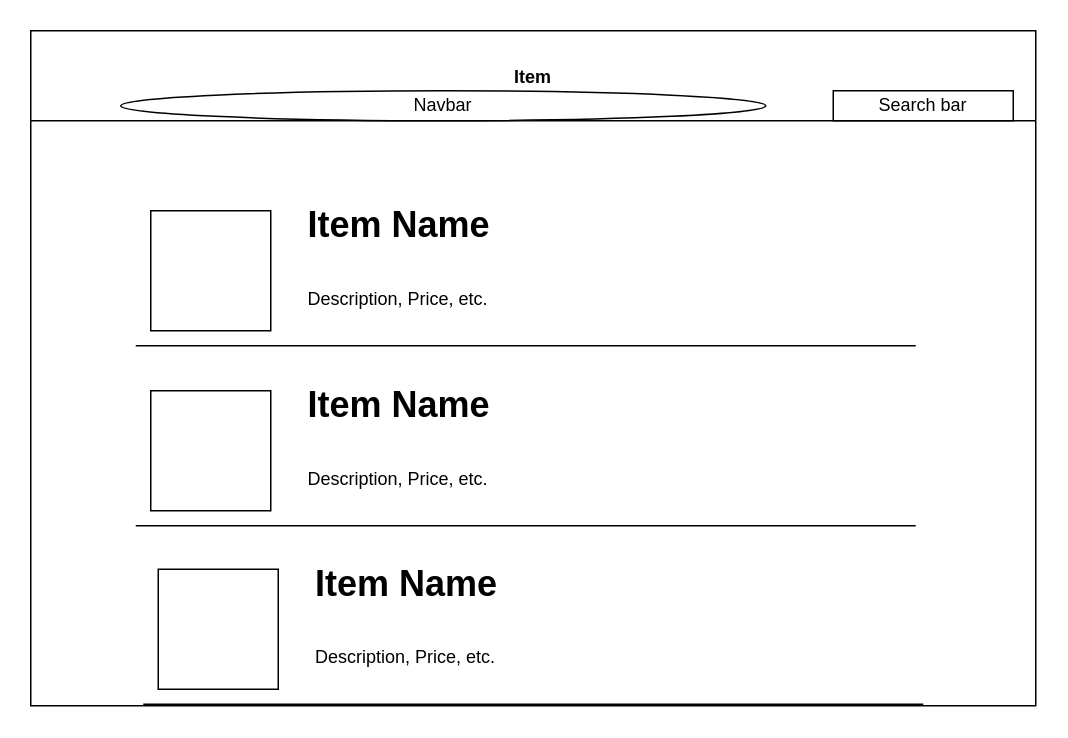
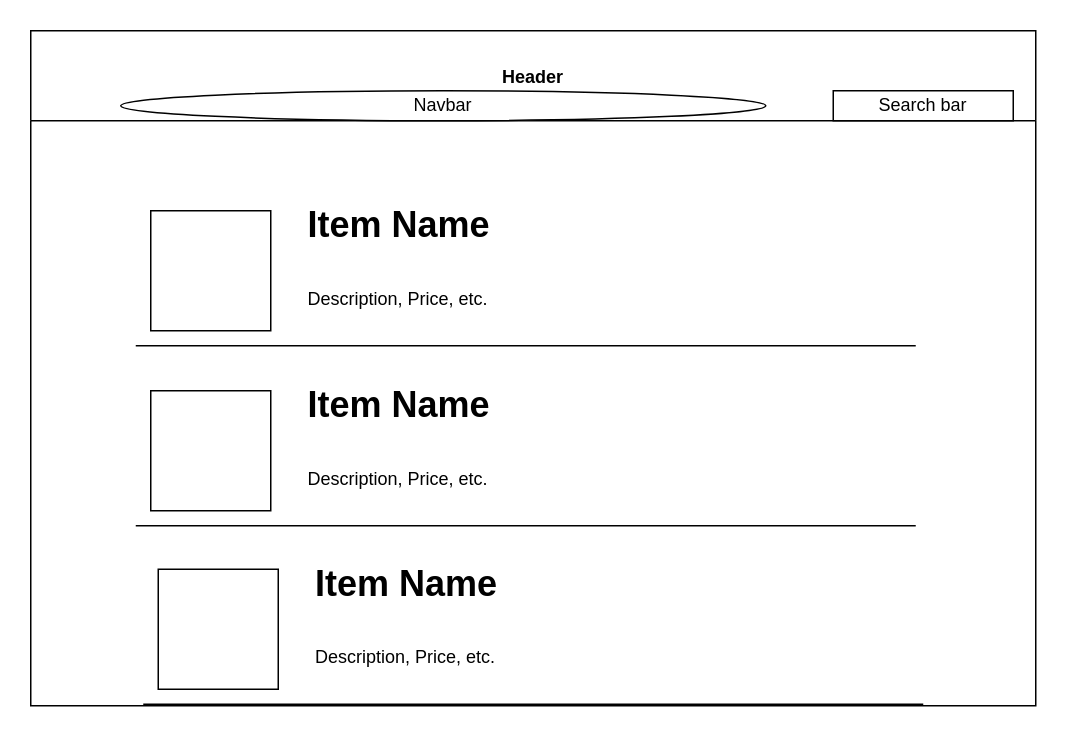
node "Item": label "Item" -> "Header"
